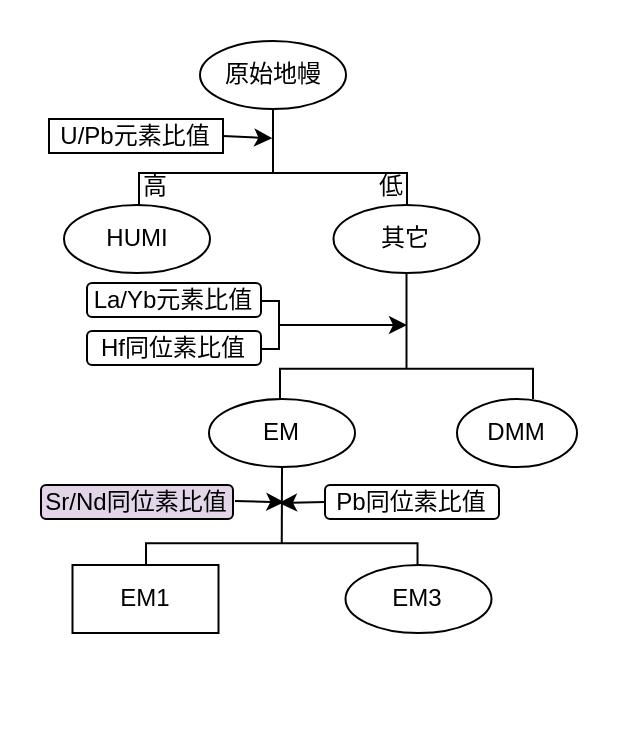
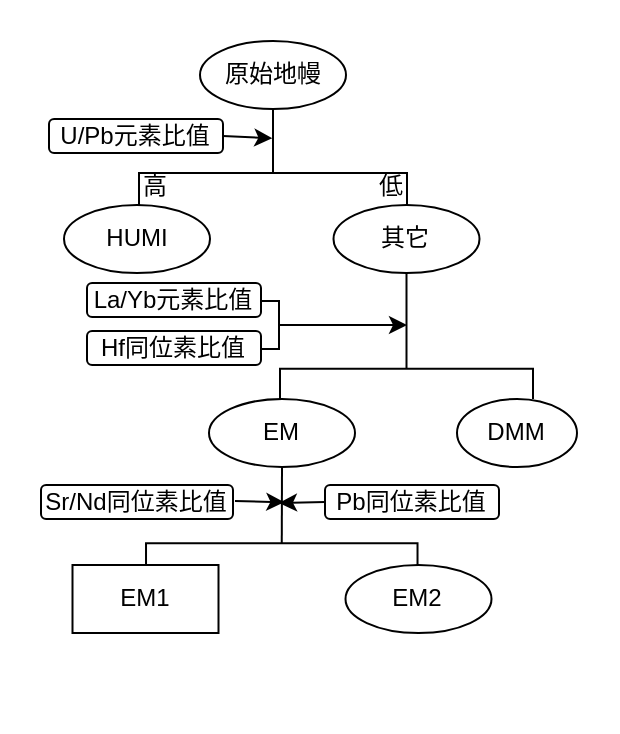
node "U/Pb元素比值": shape rectangle -> rounded rectangle
node "Sr/Nd同位素比值": fillcolor #e1d5e7 -> #ffffff
node "EM3": label "EM3" -> "EM2"
